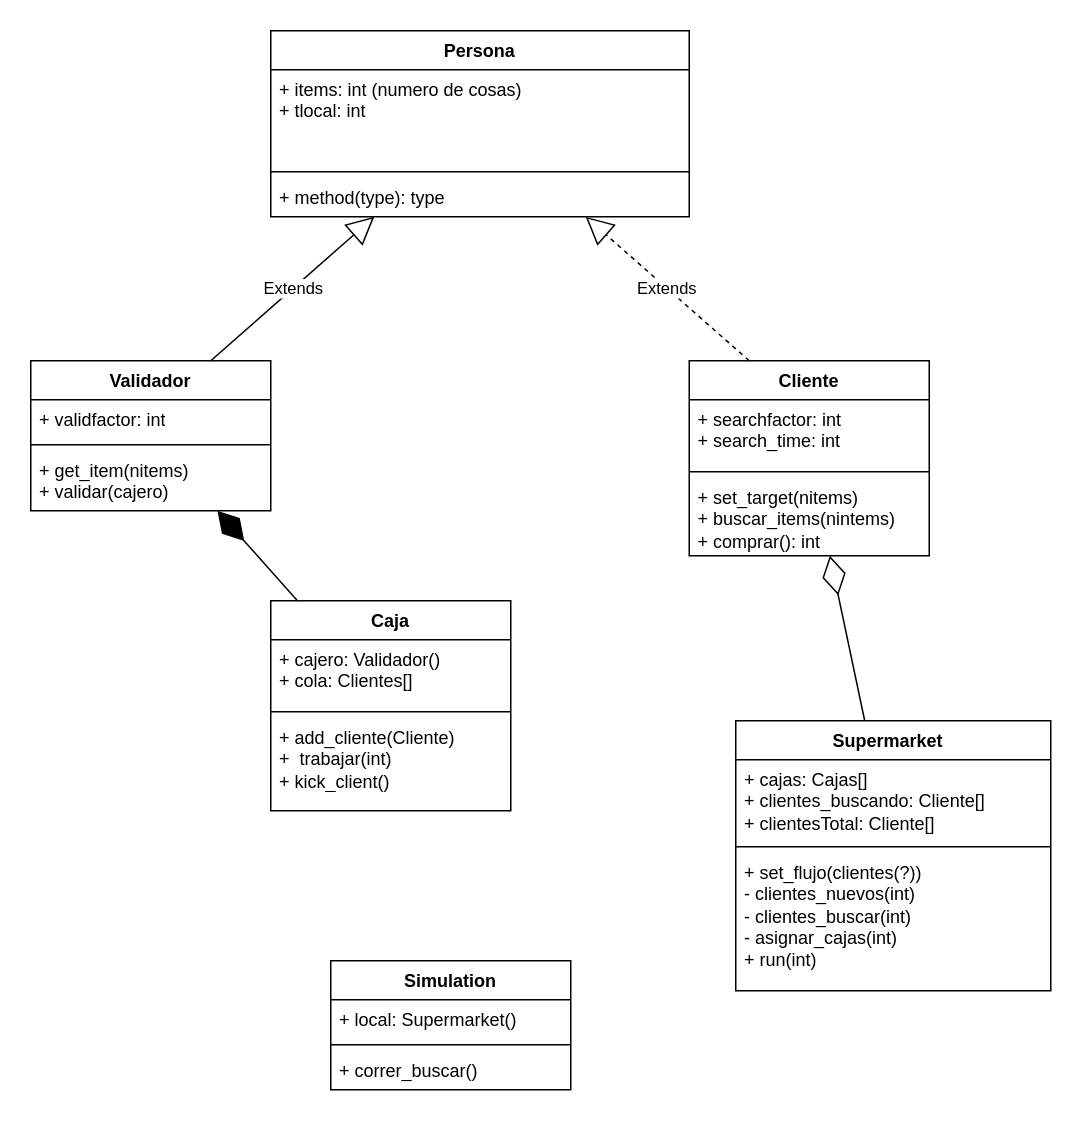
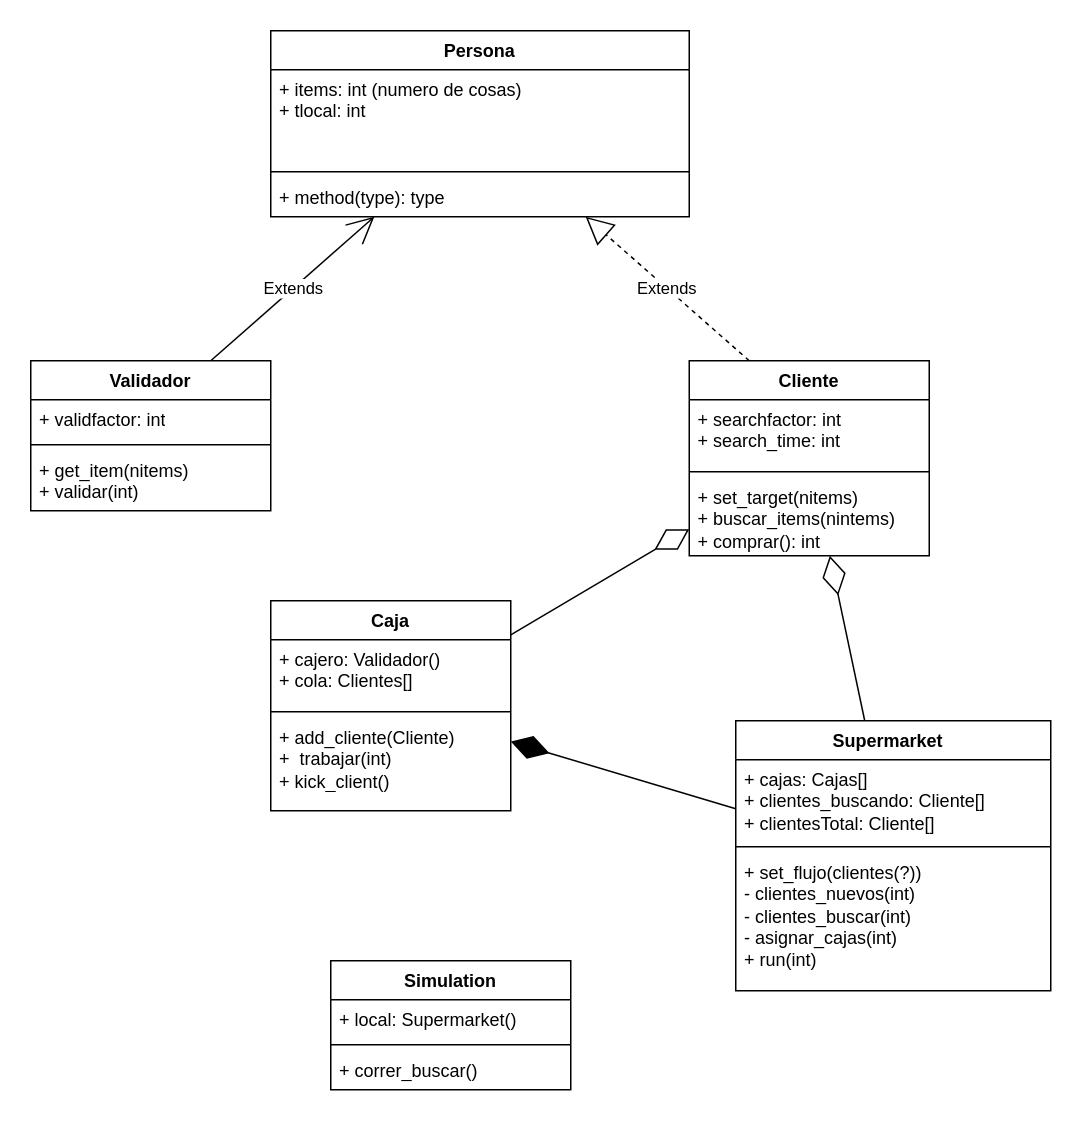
edge "Validador" -> "Persona": arrowhead block -> open
node "+ get_item(nitems) + validar(cajero)": label "+ get_item(nitems) + validar(cajero)" -> "+ get_item(nitems) + validar(int)"
edge "Caja" -> "Validador": removed
edge "Caja" -> "Cliente": added
edge "Supermarket" -> "Caja": added
